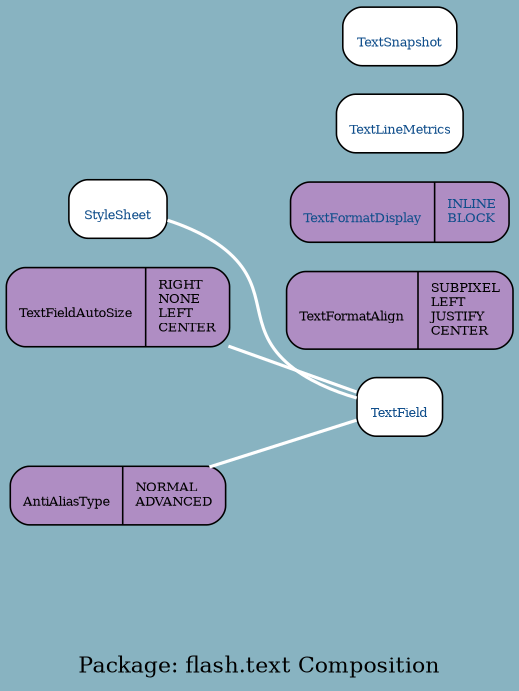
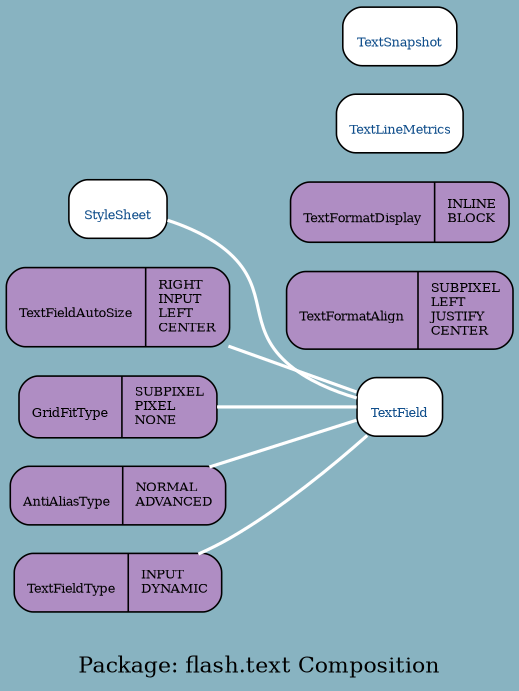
node "TextFormatDisplay": fontcolor #104e8b -> black
node "TextFieldAutoSize": text "NONE" -> "INPUT"
node "GridFitType": added
node "TextFieldType": added
